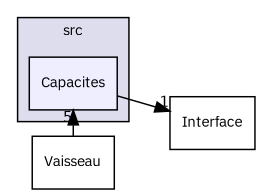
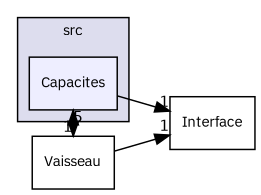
edge "Capacites" -> "Vaisseau": added
edge "Vaisseau" -> "Interface": added
